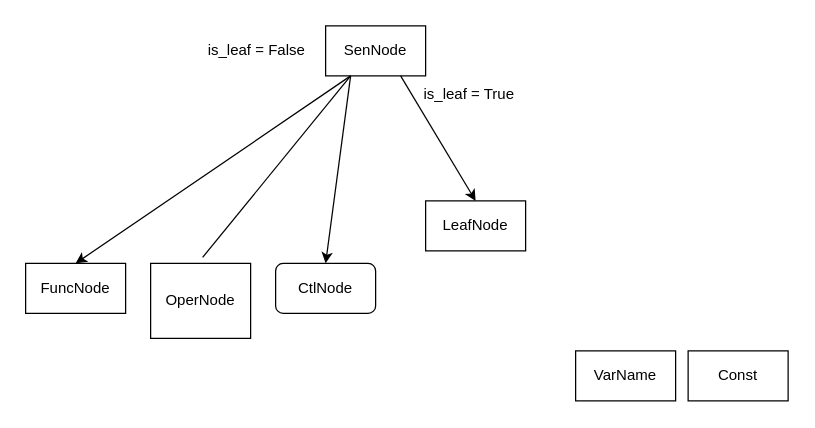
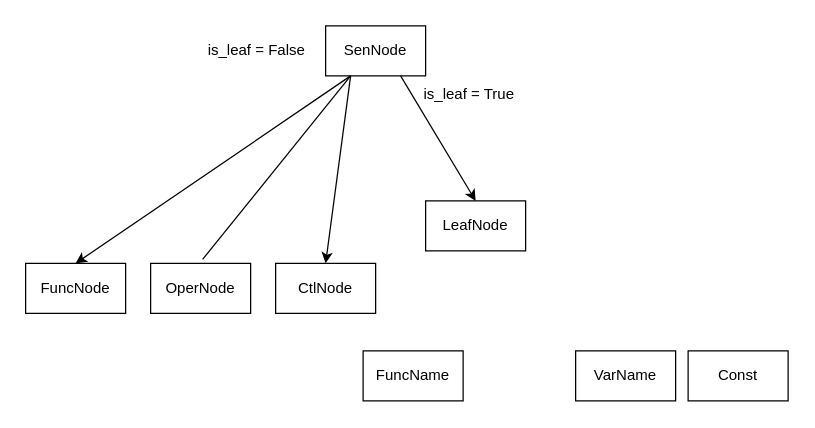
node "CtlNode": shape rounded rectangle -> rectangle
node "OperNode": size 100x75 -> 100x50
node "FuncName": added
